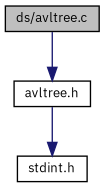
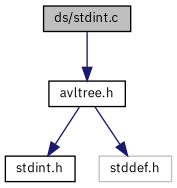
node "ds/avltree.c": label "ds/avltree.c" -> "ds/stdint.c"
node "stddef.h": added
